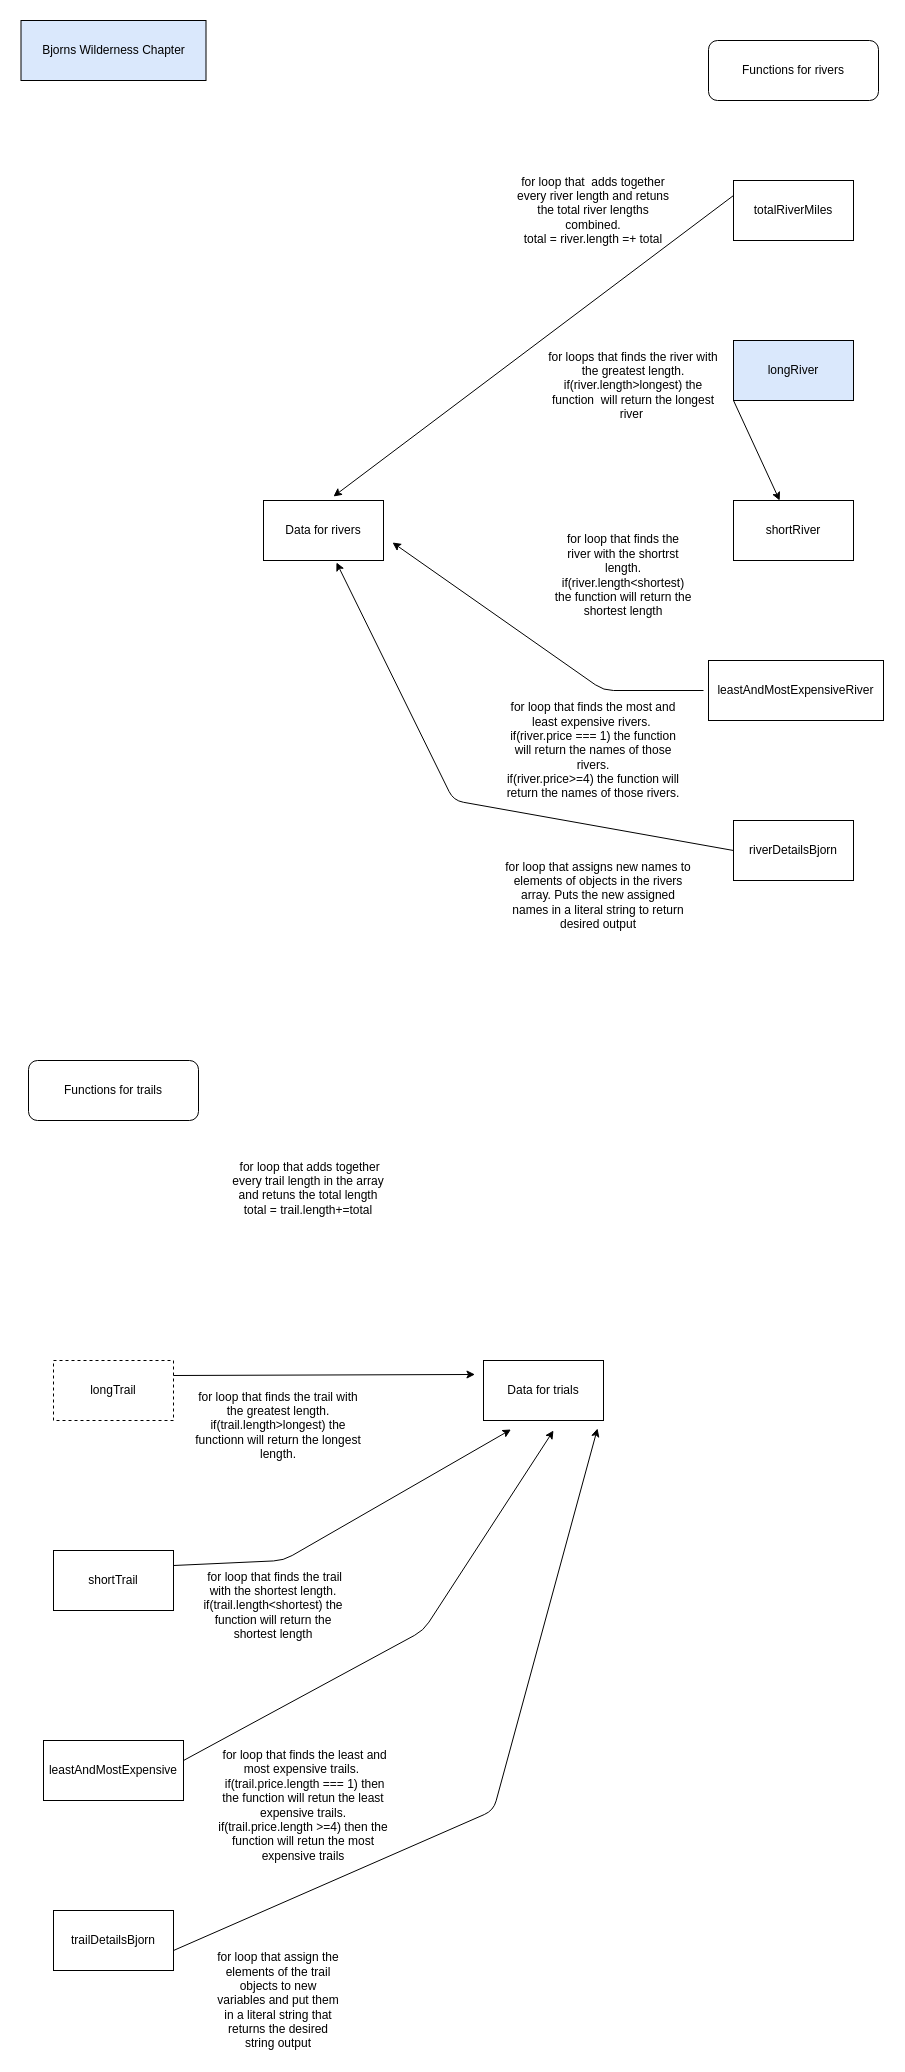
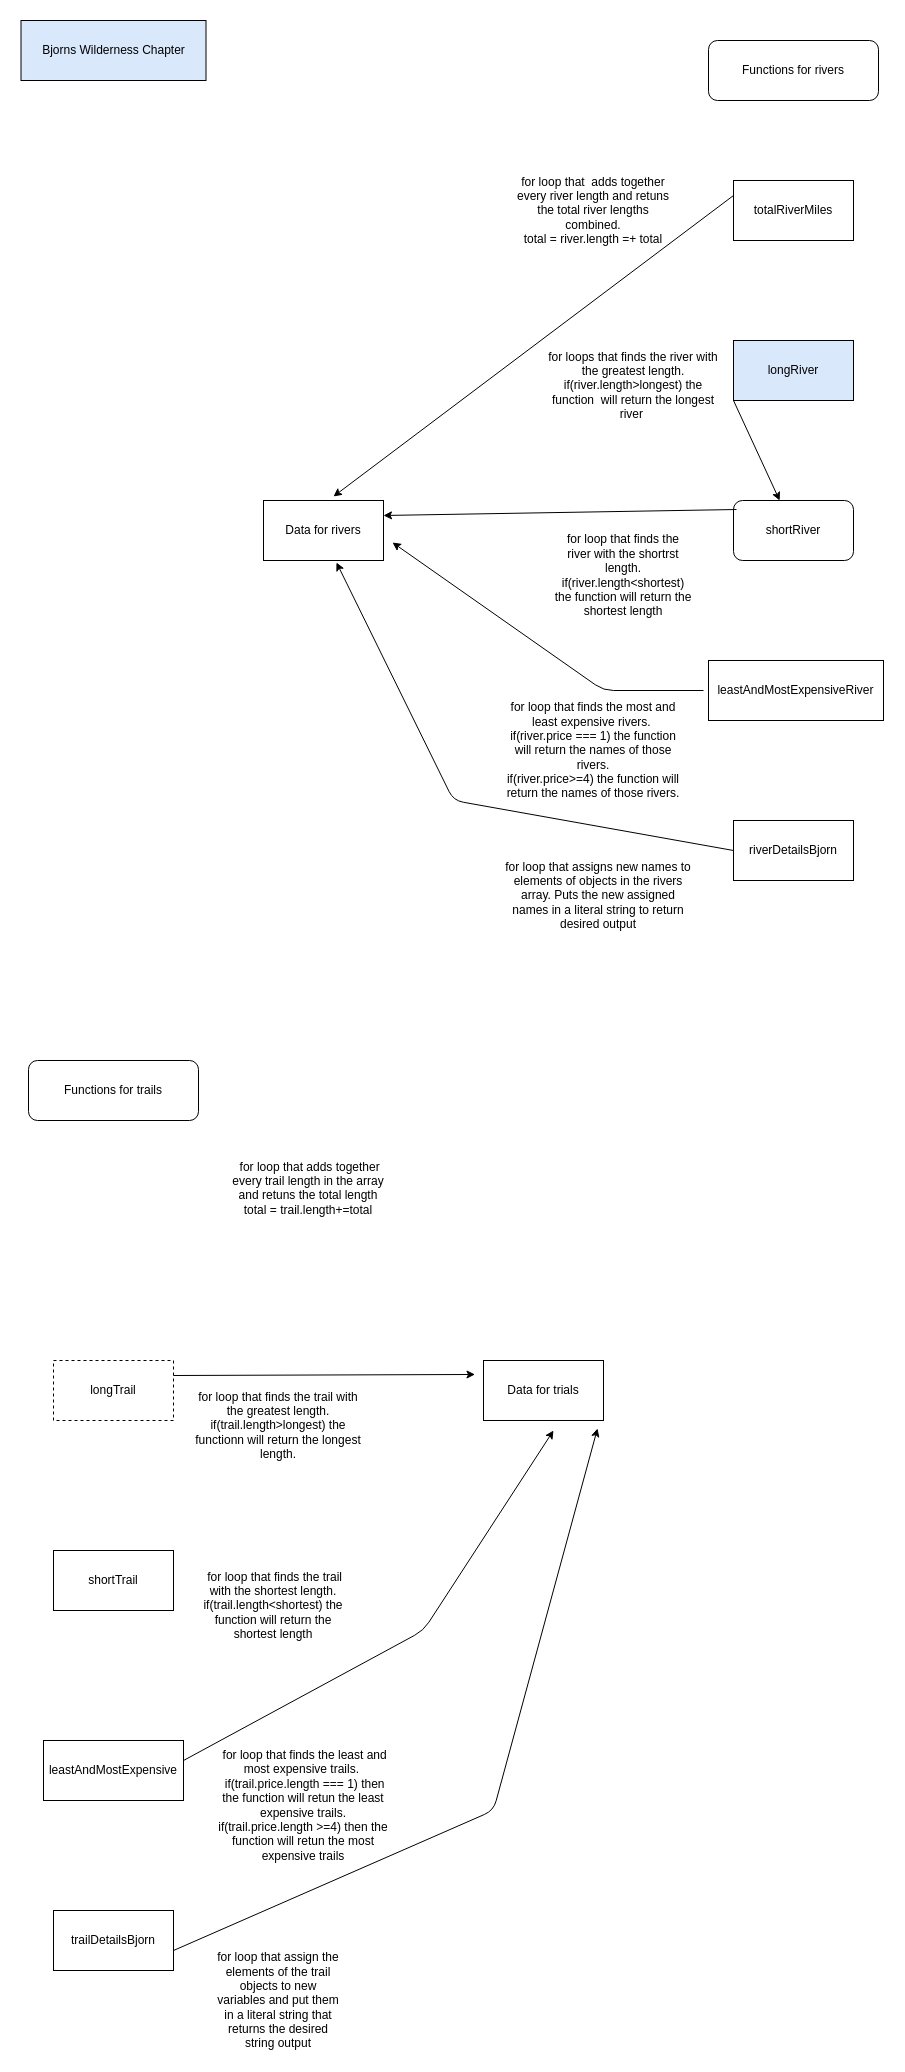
edge "shortRiver" -> "Data for rivers": added
node "shortRiver": shape rectangle -> rounded rectangle
edge "shortTrail" -> "Data for trials": removed
